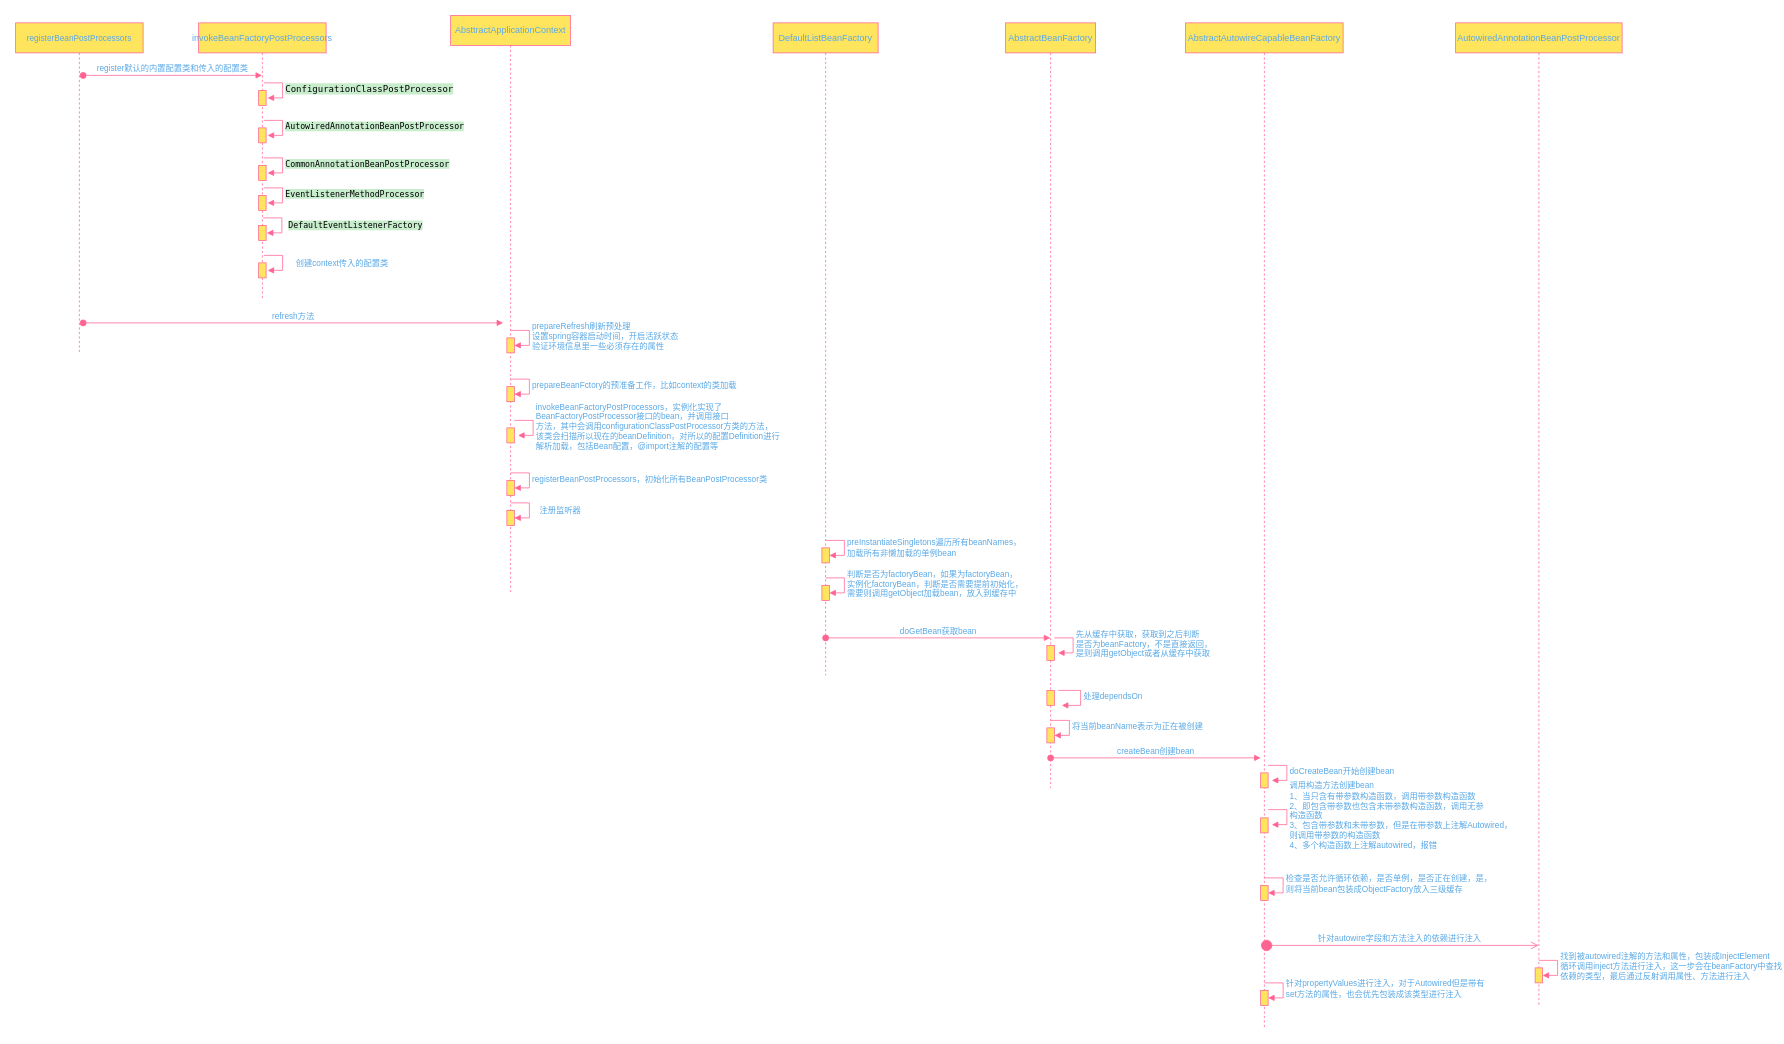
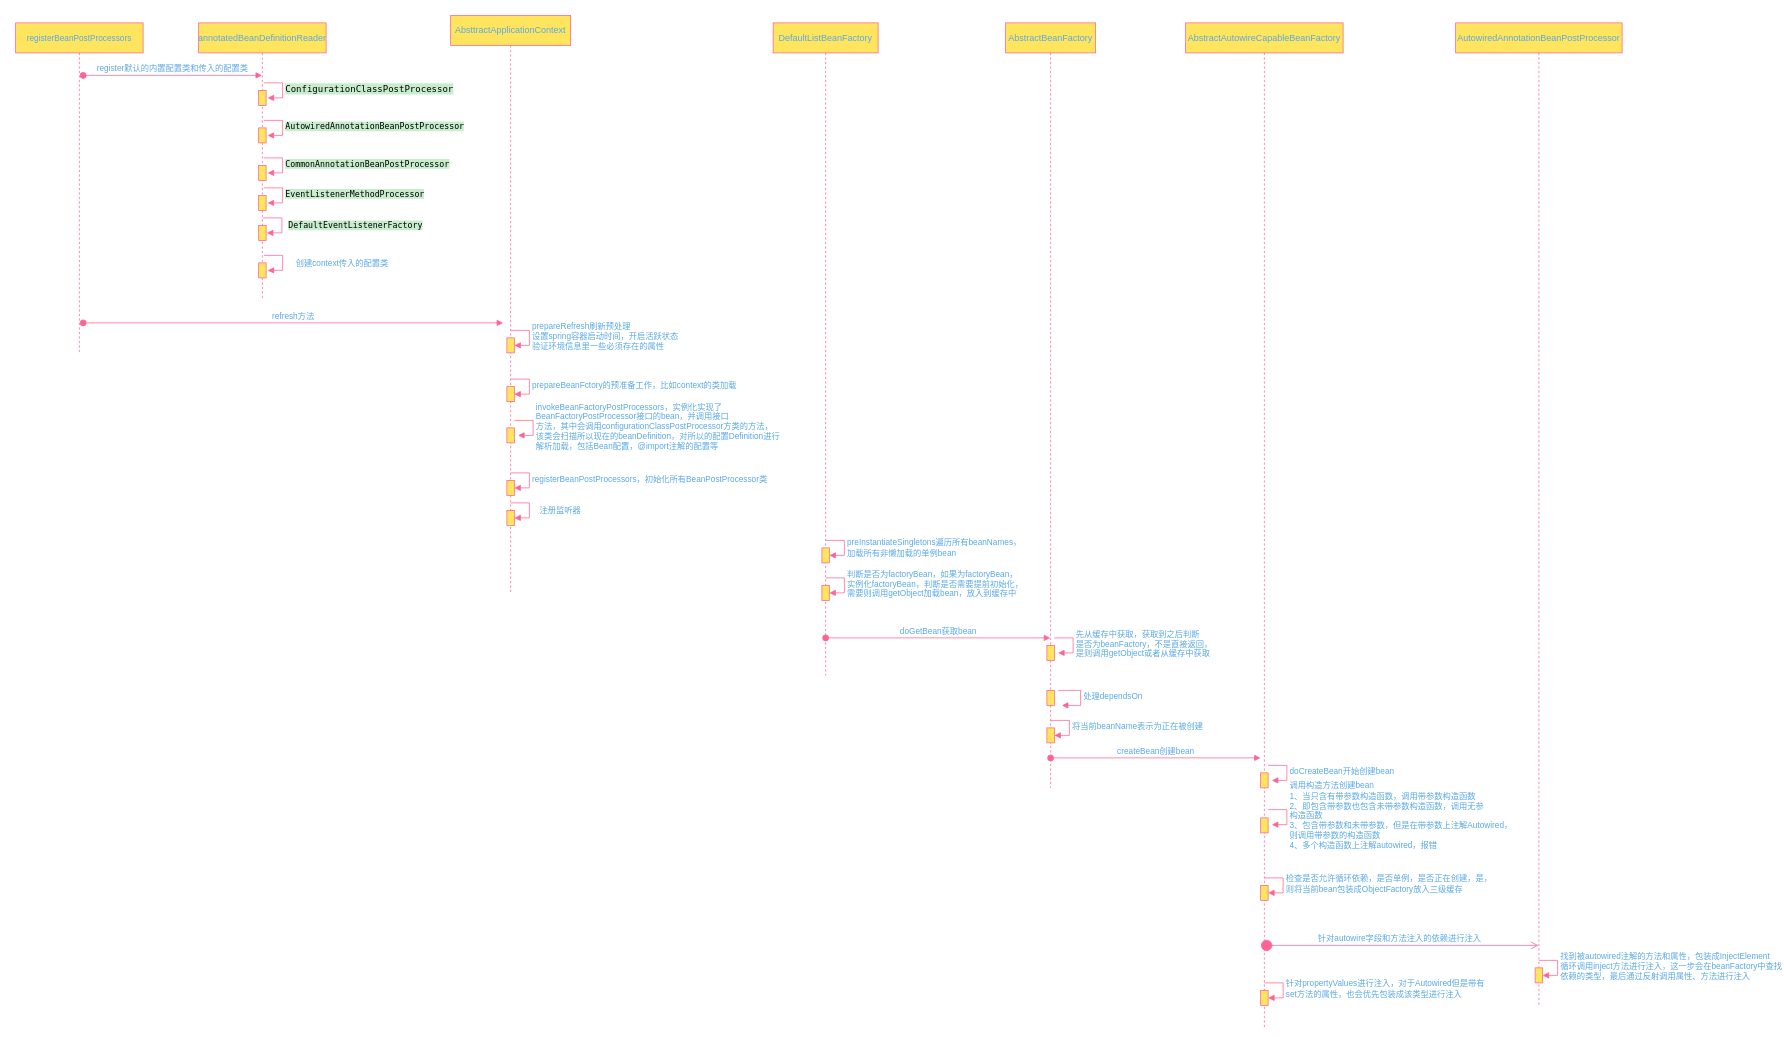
node "invokeBeanFactoryPostProcessors": label "invokeBeanFactoryPostProcessors" -> "annotatedBeanDefinitionReader"
